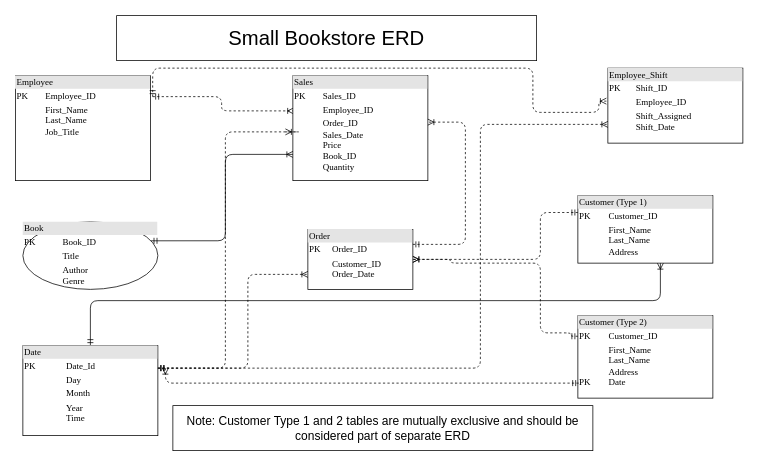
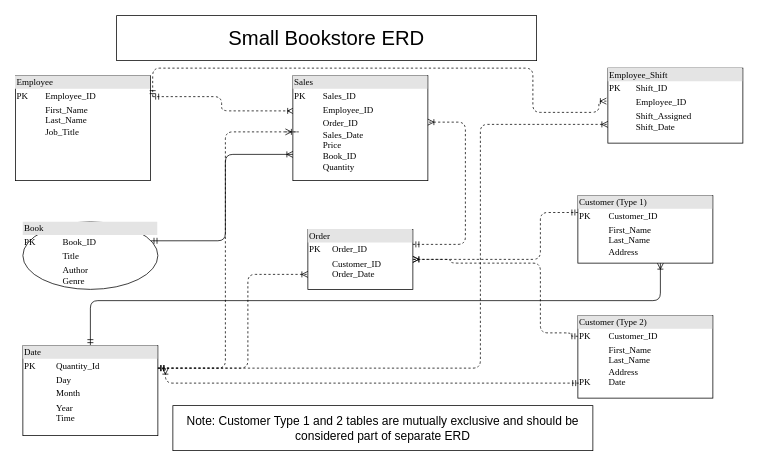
node "Date PK Date_Id Day Month Year Time": label "Date PK Date_Id Day Month Year Time" -> "Date PK Quantity_Id Day Month Year Time"
